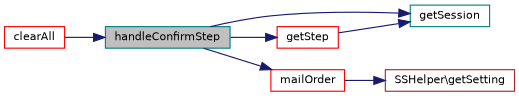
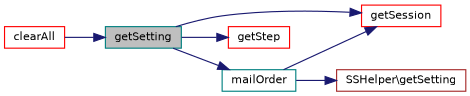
node "getSession": color teal -> red
edge "getStep" -> "getSession": now "mailOrder" -> "getSession"
node "handleConfirmStep": label "handleConfirmStep" -> "getSetting"
node "mailOrder": color red -> teal
